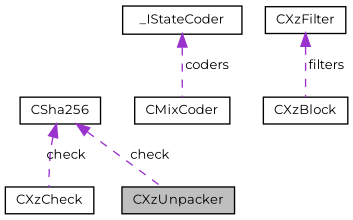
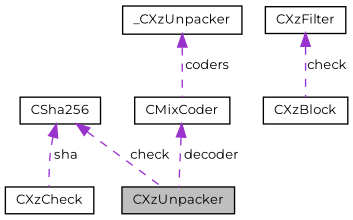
node "_IStateCoder": label "_IStateCoder" -> "_CXzUnpacker"
edge "CXzBlock" -> "CXzFilter": label " filters" -> " check"
edge "CXzCheck" -> "CSha256": label " check" -> " sha"
edge "CXzUnpacker" -> "CMixCoder": added, label "decoder"
